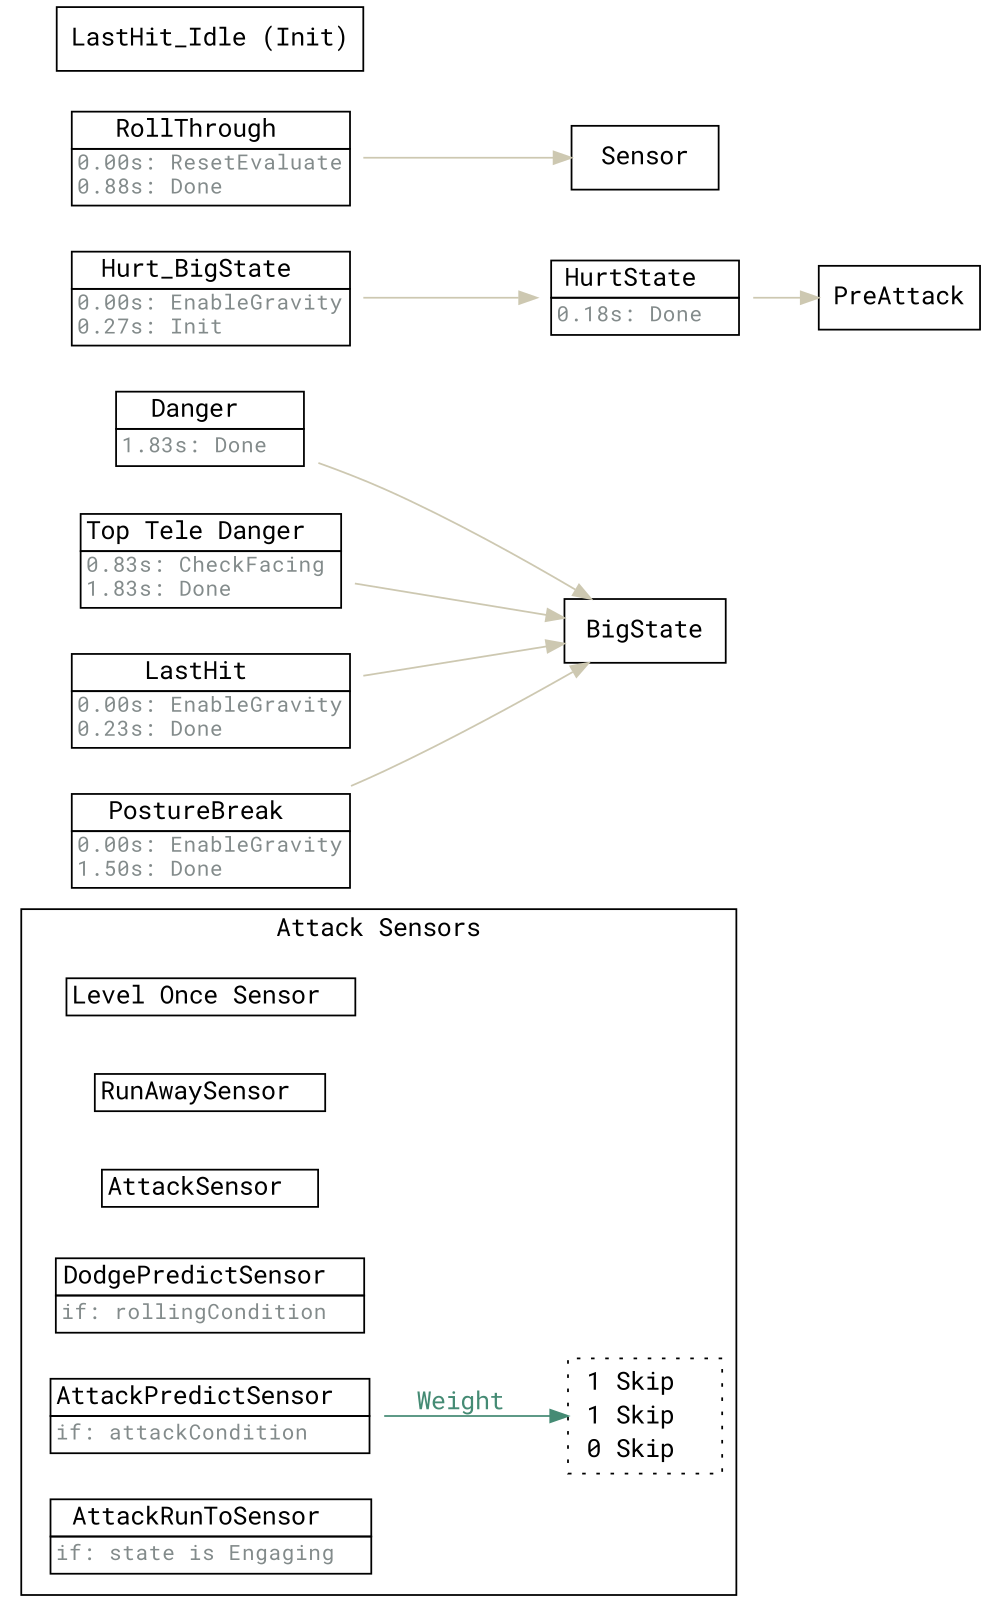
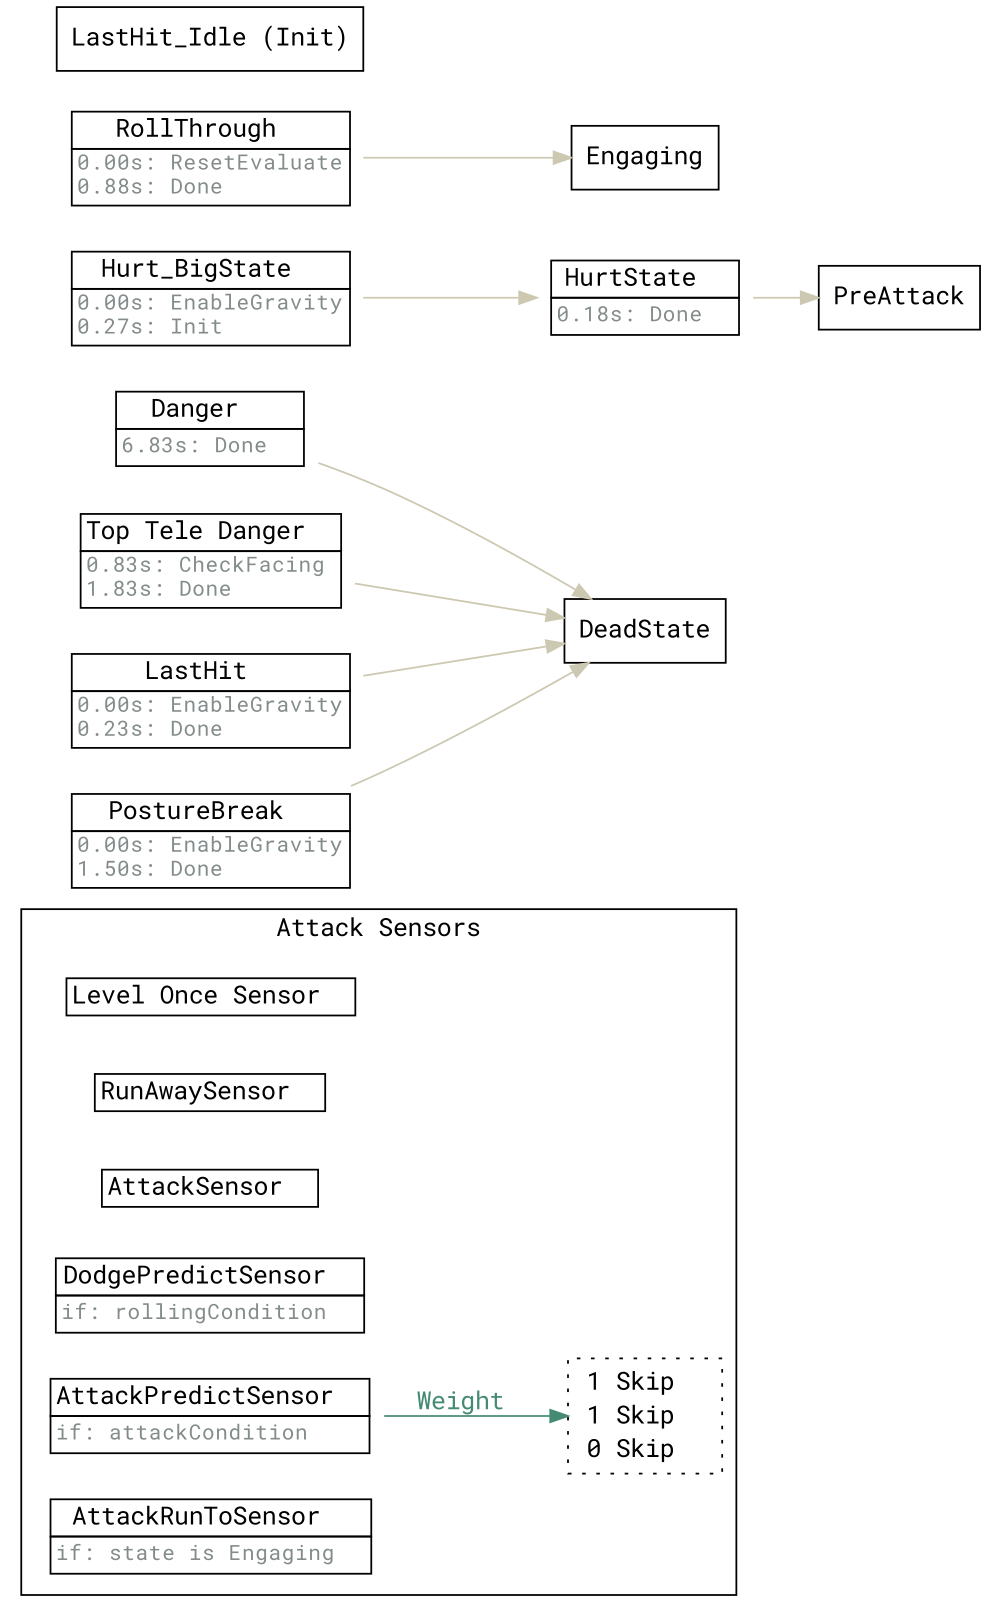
node "Sensor": label "Sensor" -> "Engaging"
node "Danger": text "1.83s: Done" -> "6.83s: Done"
node "BigState": label "BigState" -> "DeadState"
